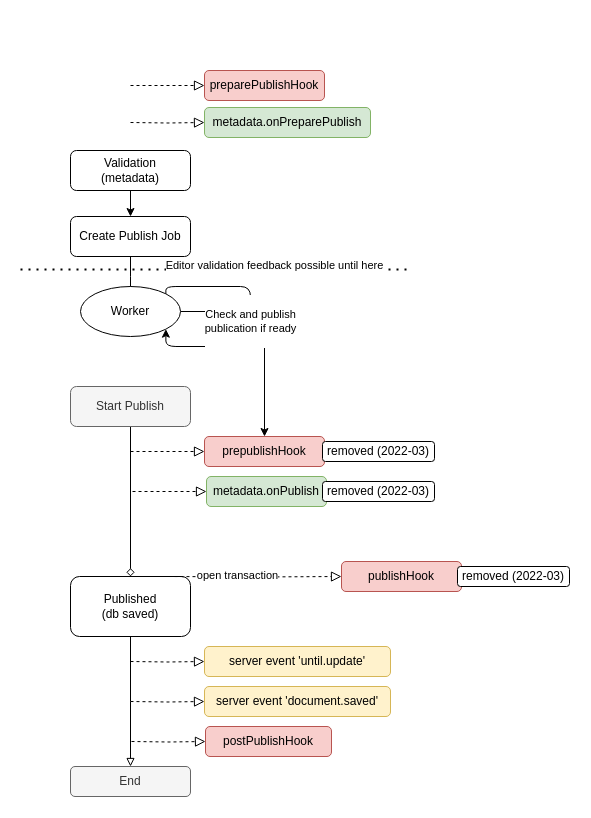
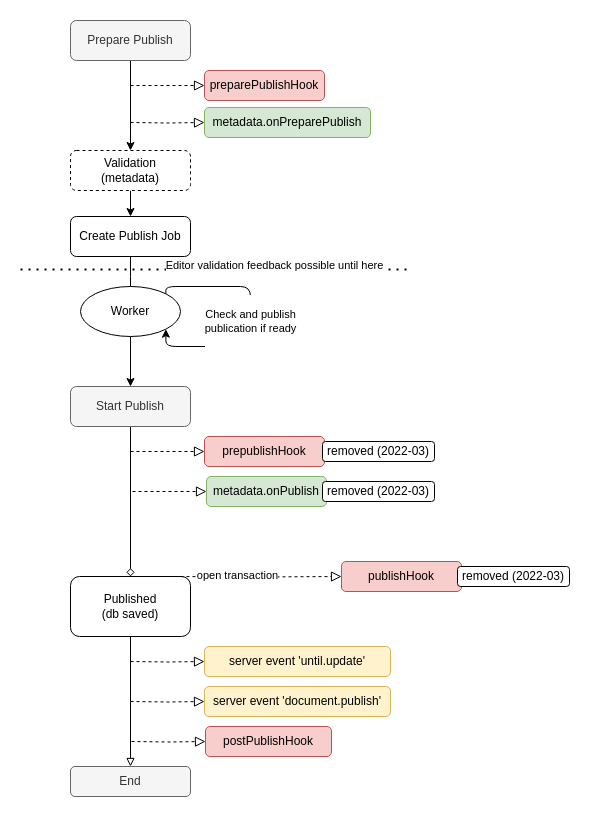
node "Prepare Publish": added
edge "Prepare Publish" -> "Validation (metadata)": added
node "Validation (metadata)": style solid -> dashed
edge "Worker" -> "prepublishHook": now "Worker" -> "Start Publish"
node "server event 'document.saved'": label "server event 'document.saved'" -> "server event 'document.publish'"
